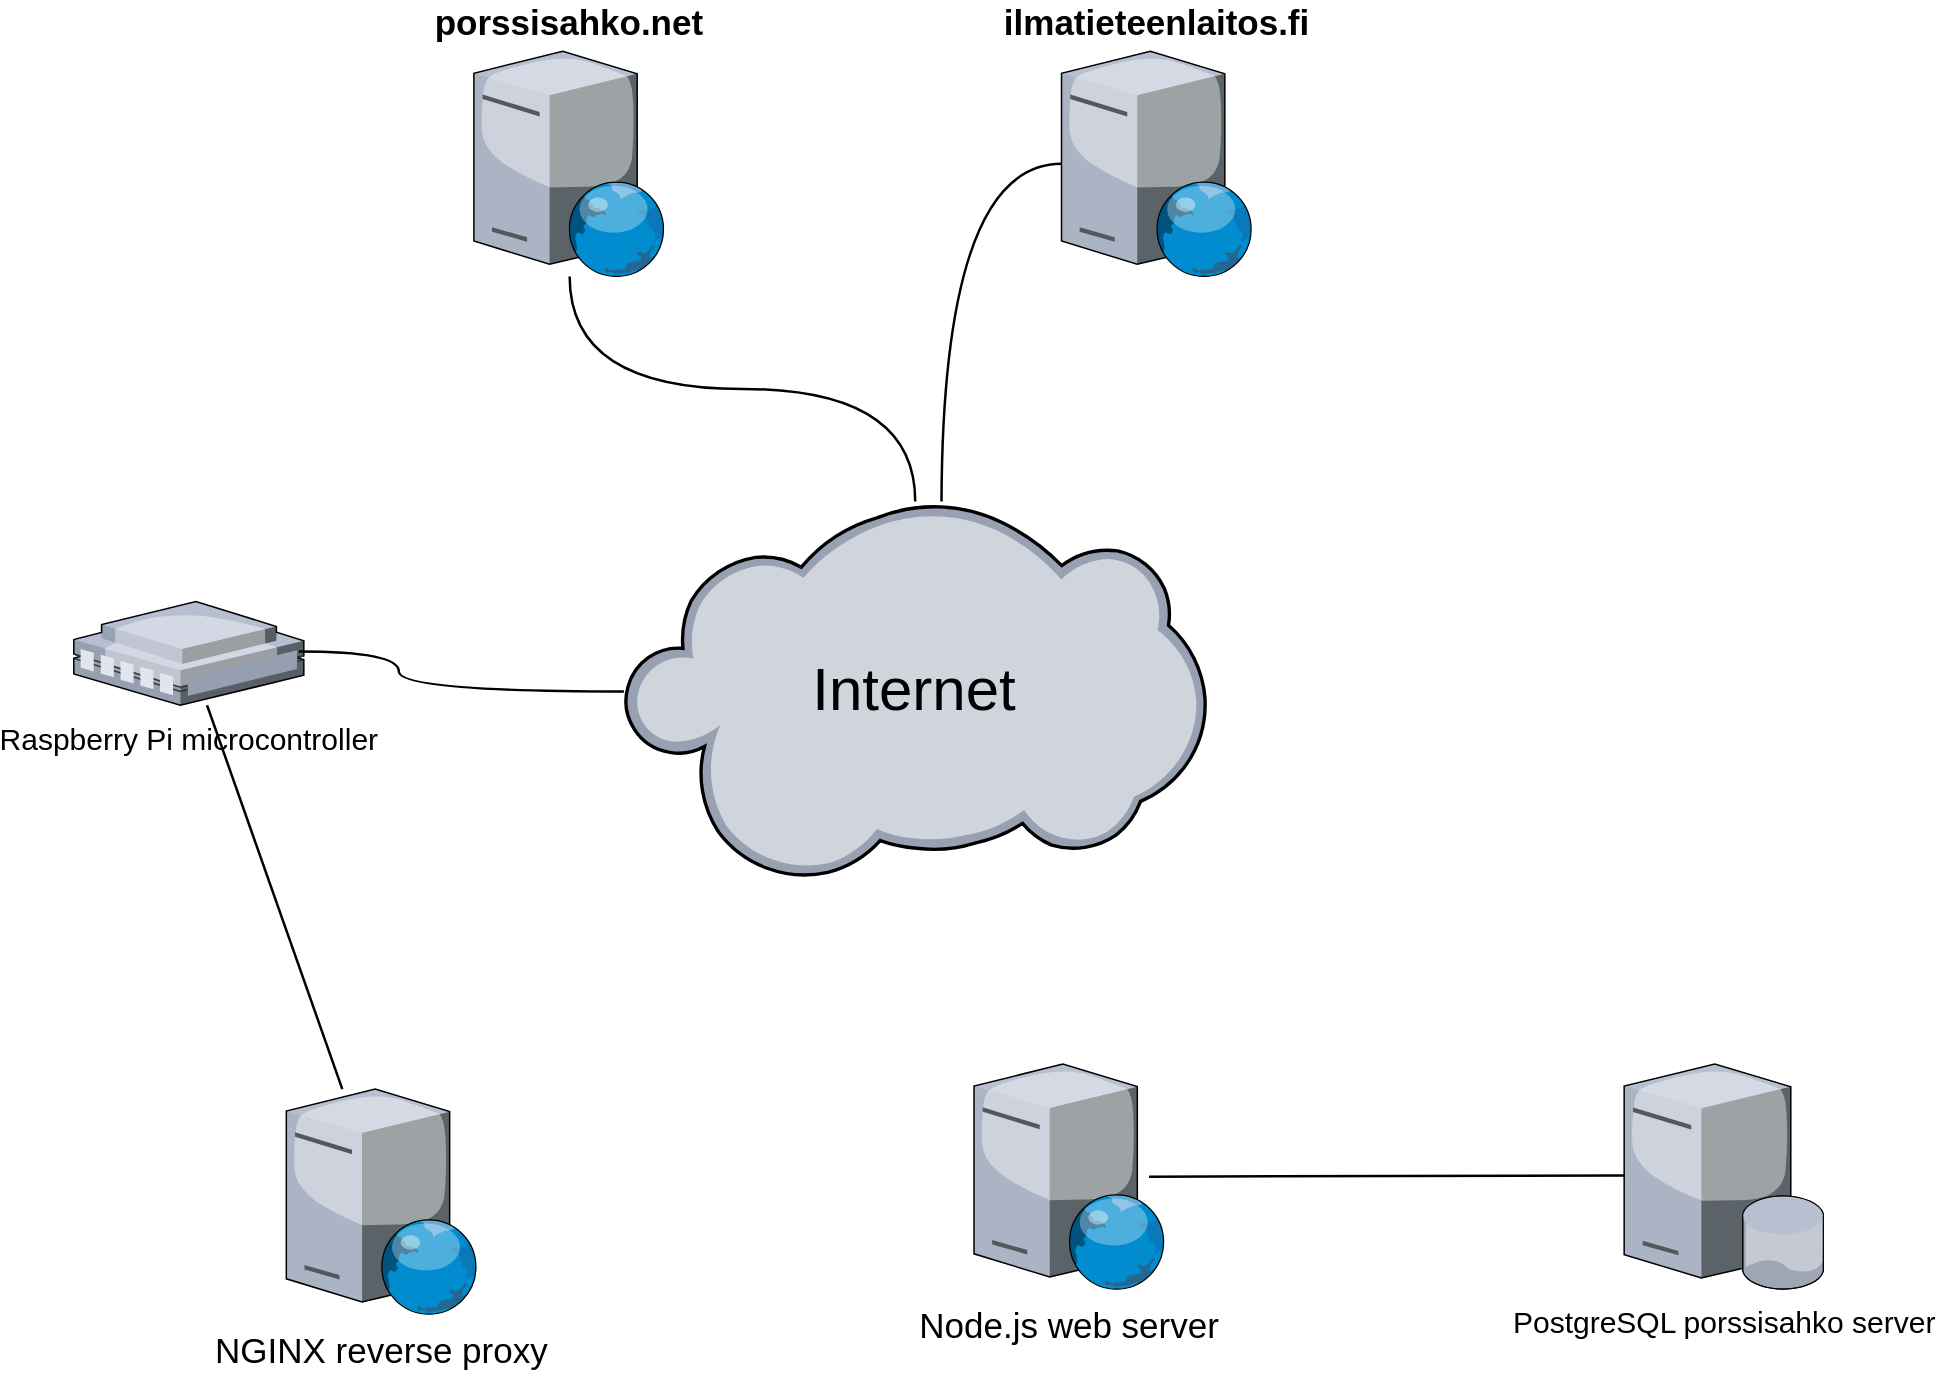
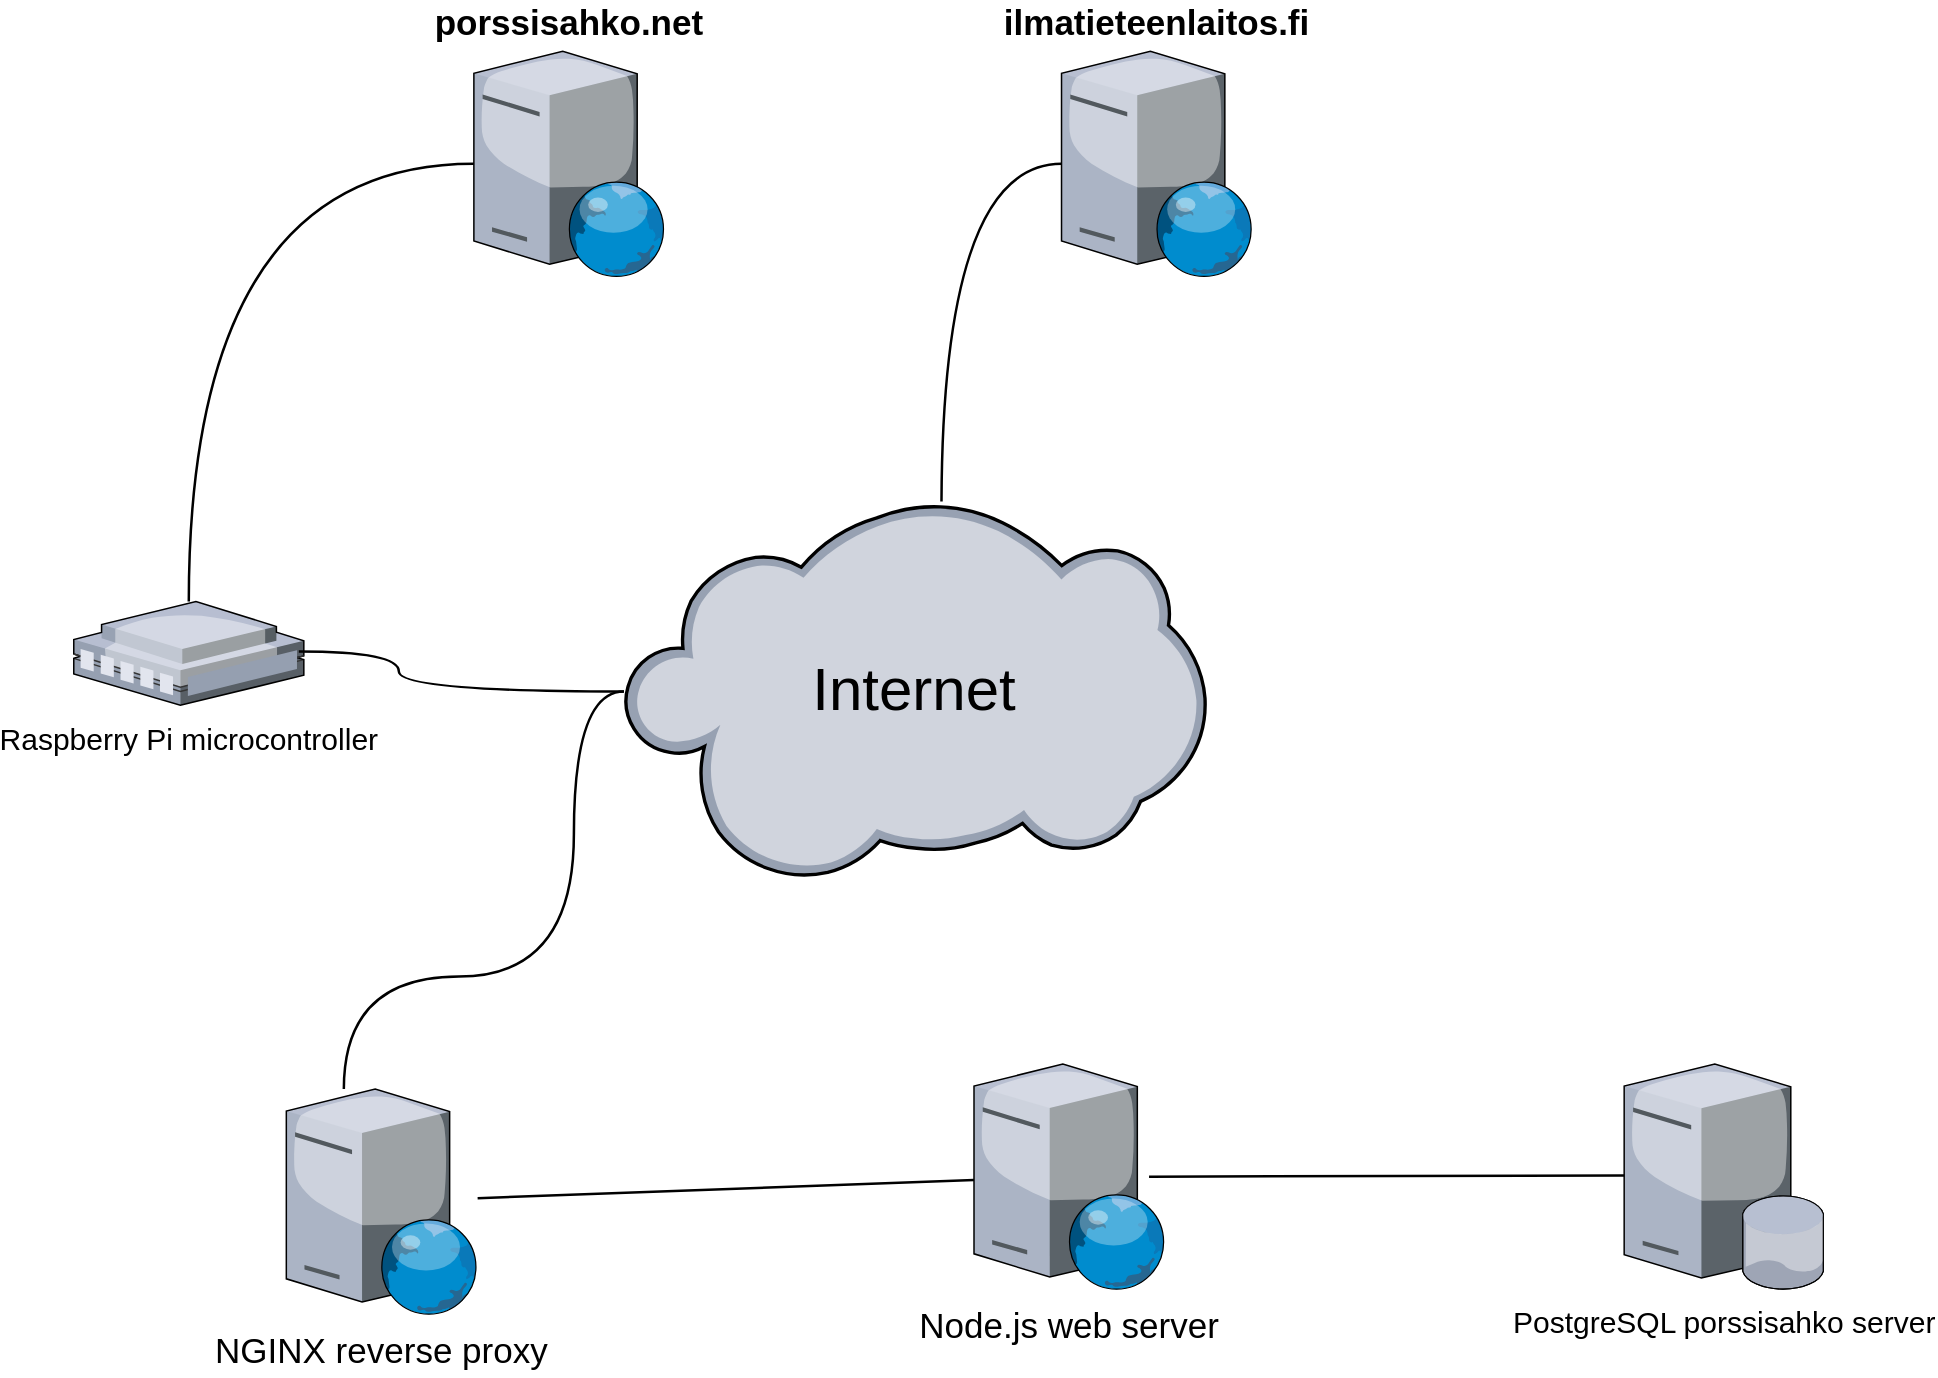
edge "porssisahko.net" -- "Internet": now "porssisahko.net" -- "Raspberry Pi microcontroller"
edge "Raspberry Pi microcontroller" -- "NGINX reverse proxy": now "Node.js web server" -- "NGINX reverse proxy"
edge "Internet" -- "NGINX reverse proxy": added
